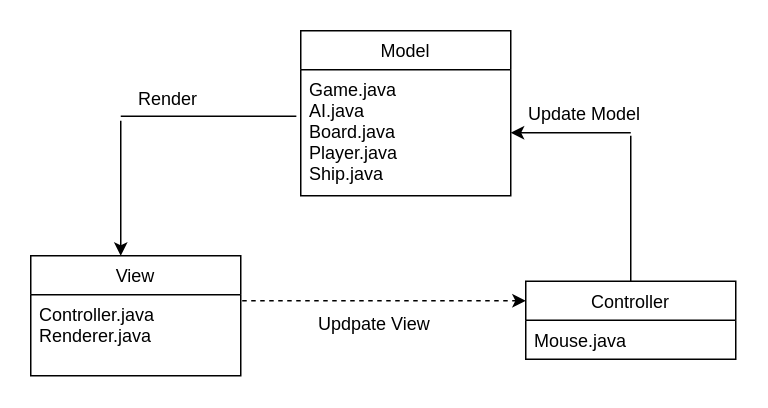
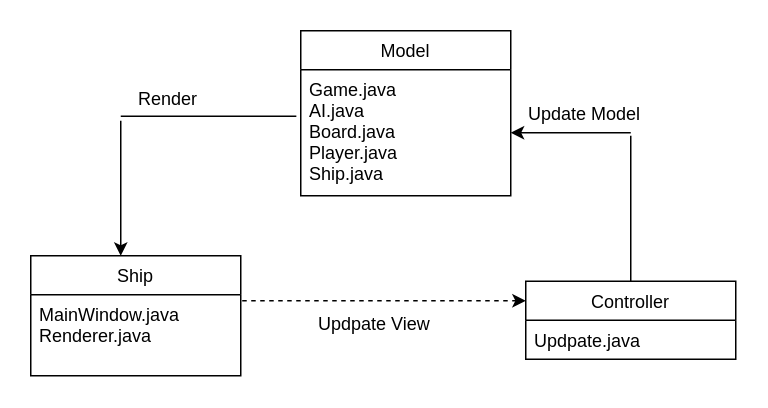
node "View": label "View" -> "Ship"
node "Controller.java Renderer.java": label "Controller.java Renderer.java" -> "MainWindow.java Renderer.java"
node "Mouse.java": label "Mouse.java" -> "Updpate.java"
